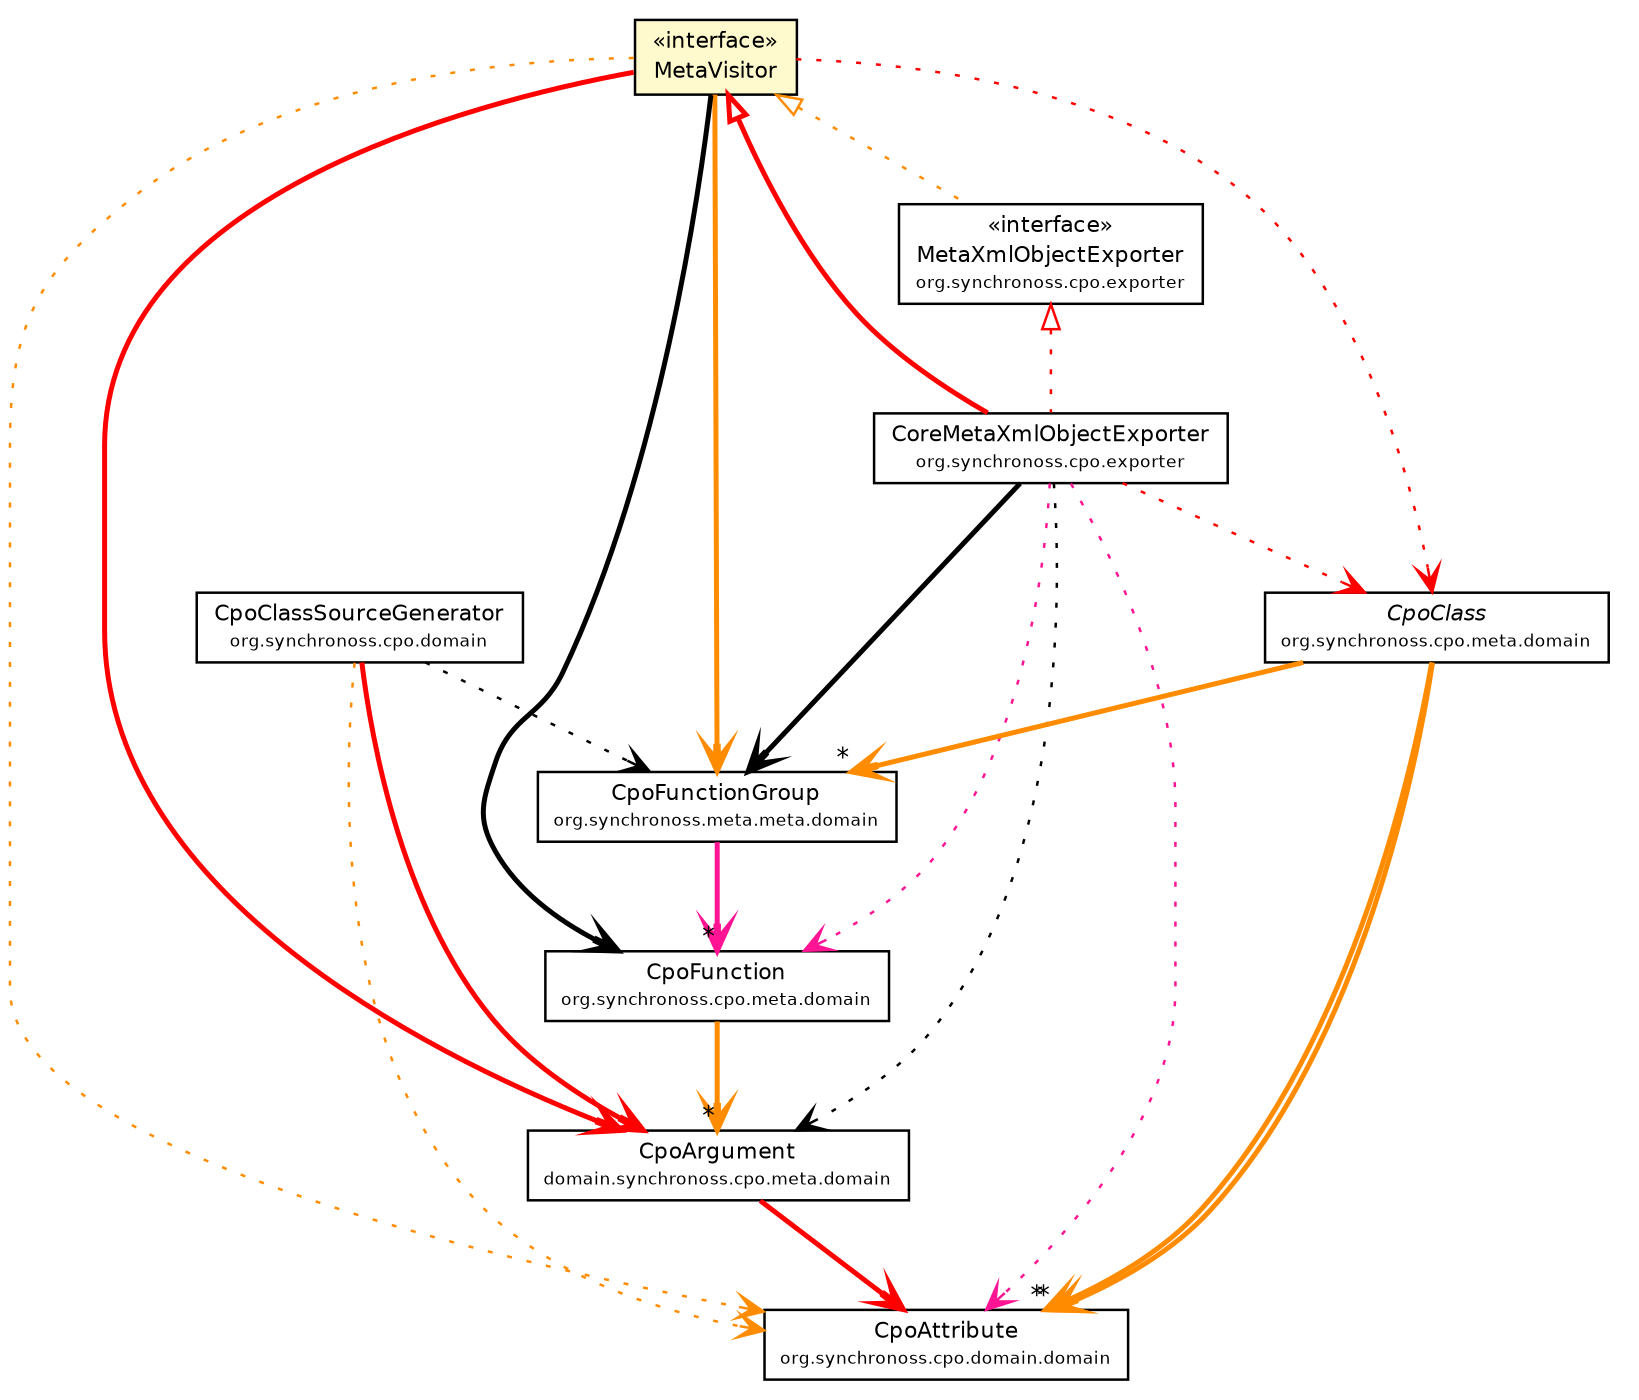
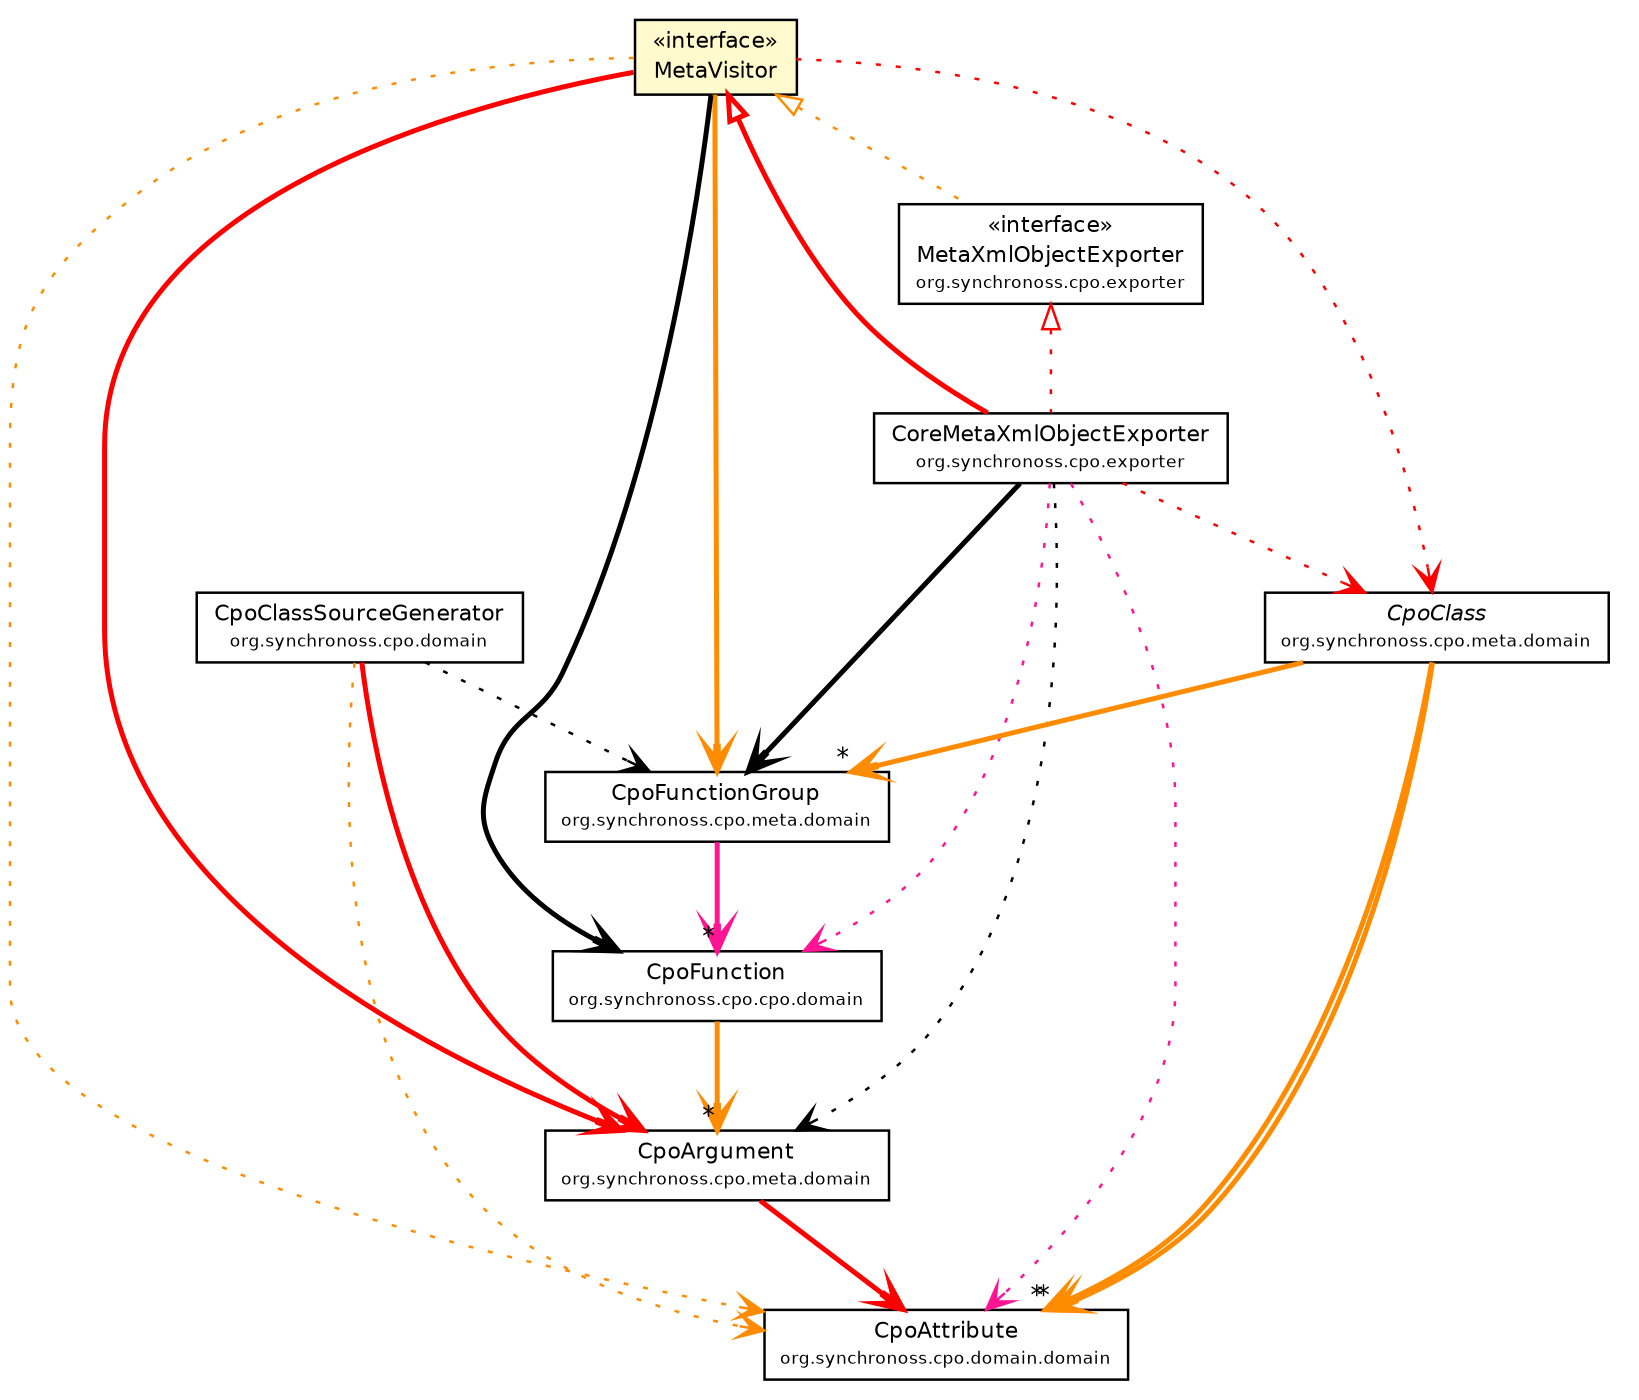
node "CpoFunctionGroup": text "org.synchronoss.meta.meta.domain" -> "org.synchronoss.cpo.meta.domain"
node "CpoFunction": text "org.synchronoss.cpo.meta.domain" -> "org.synchronoss.cpo.cpo.domain"
node "CpoArgument": text "domain.synchronoss.cpo.meta.domain" -> "org.synchronoss.cpo.meta.domain"
